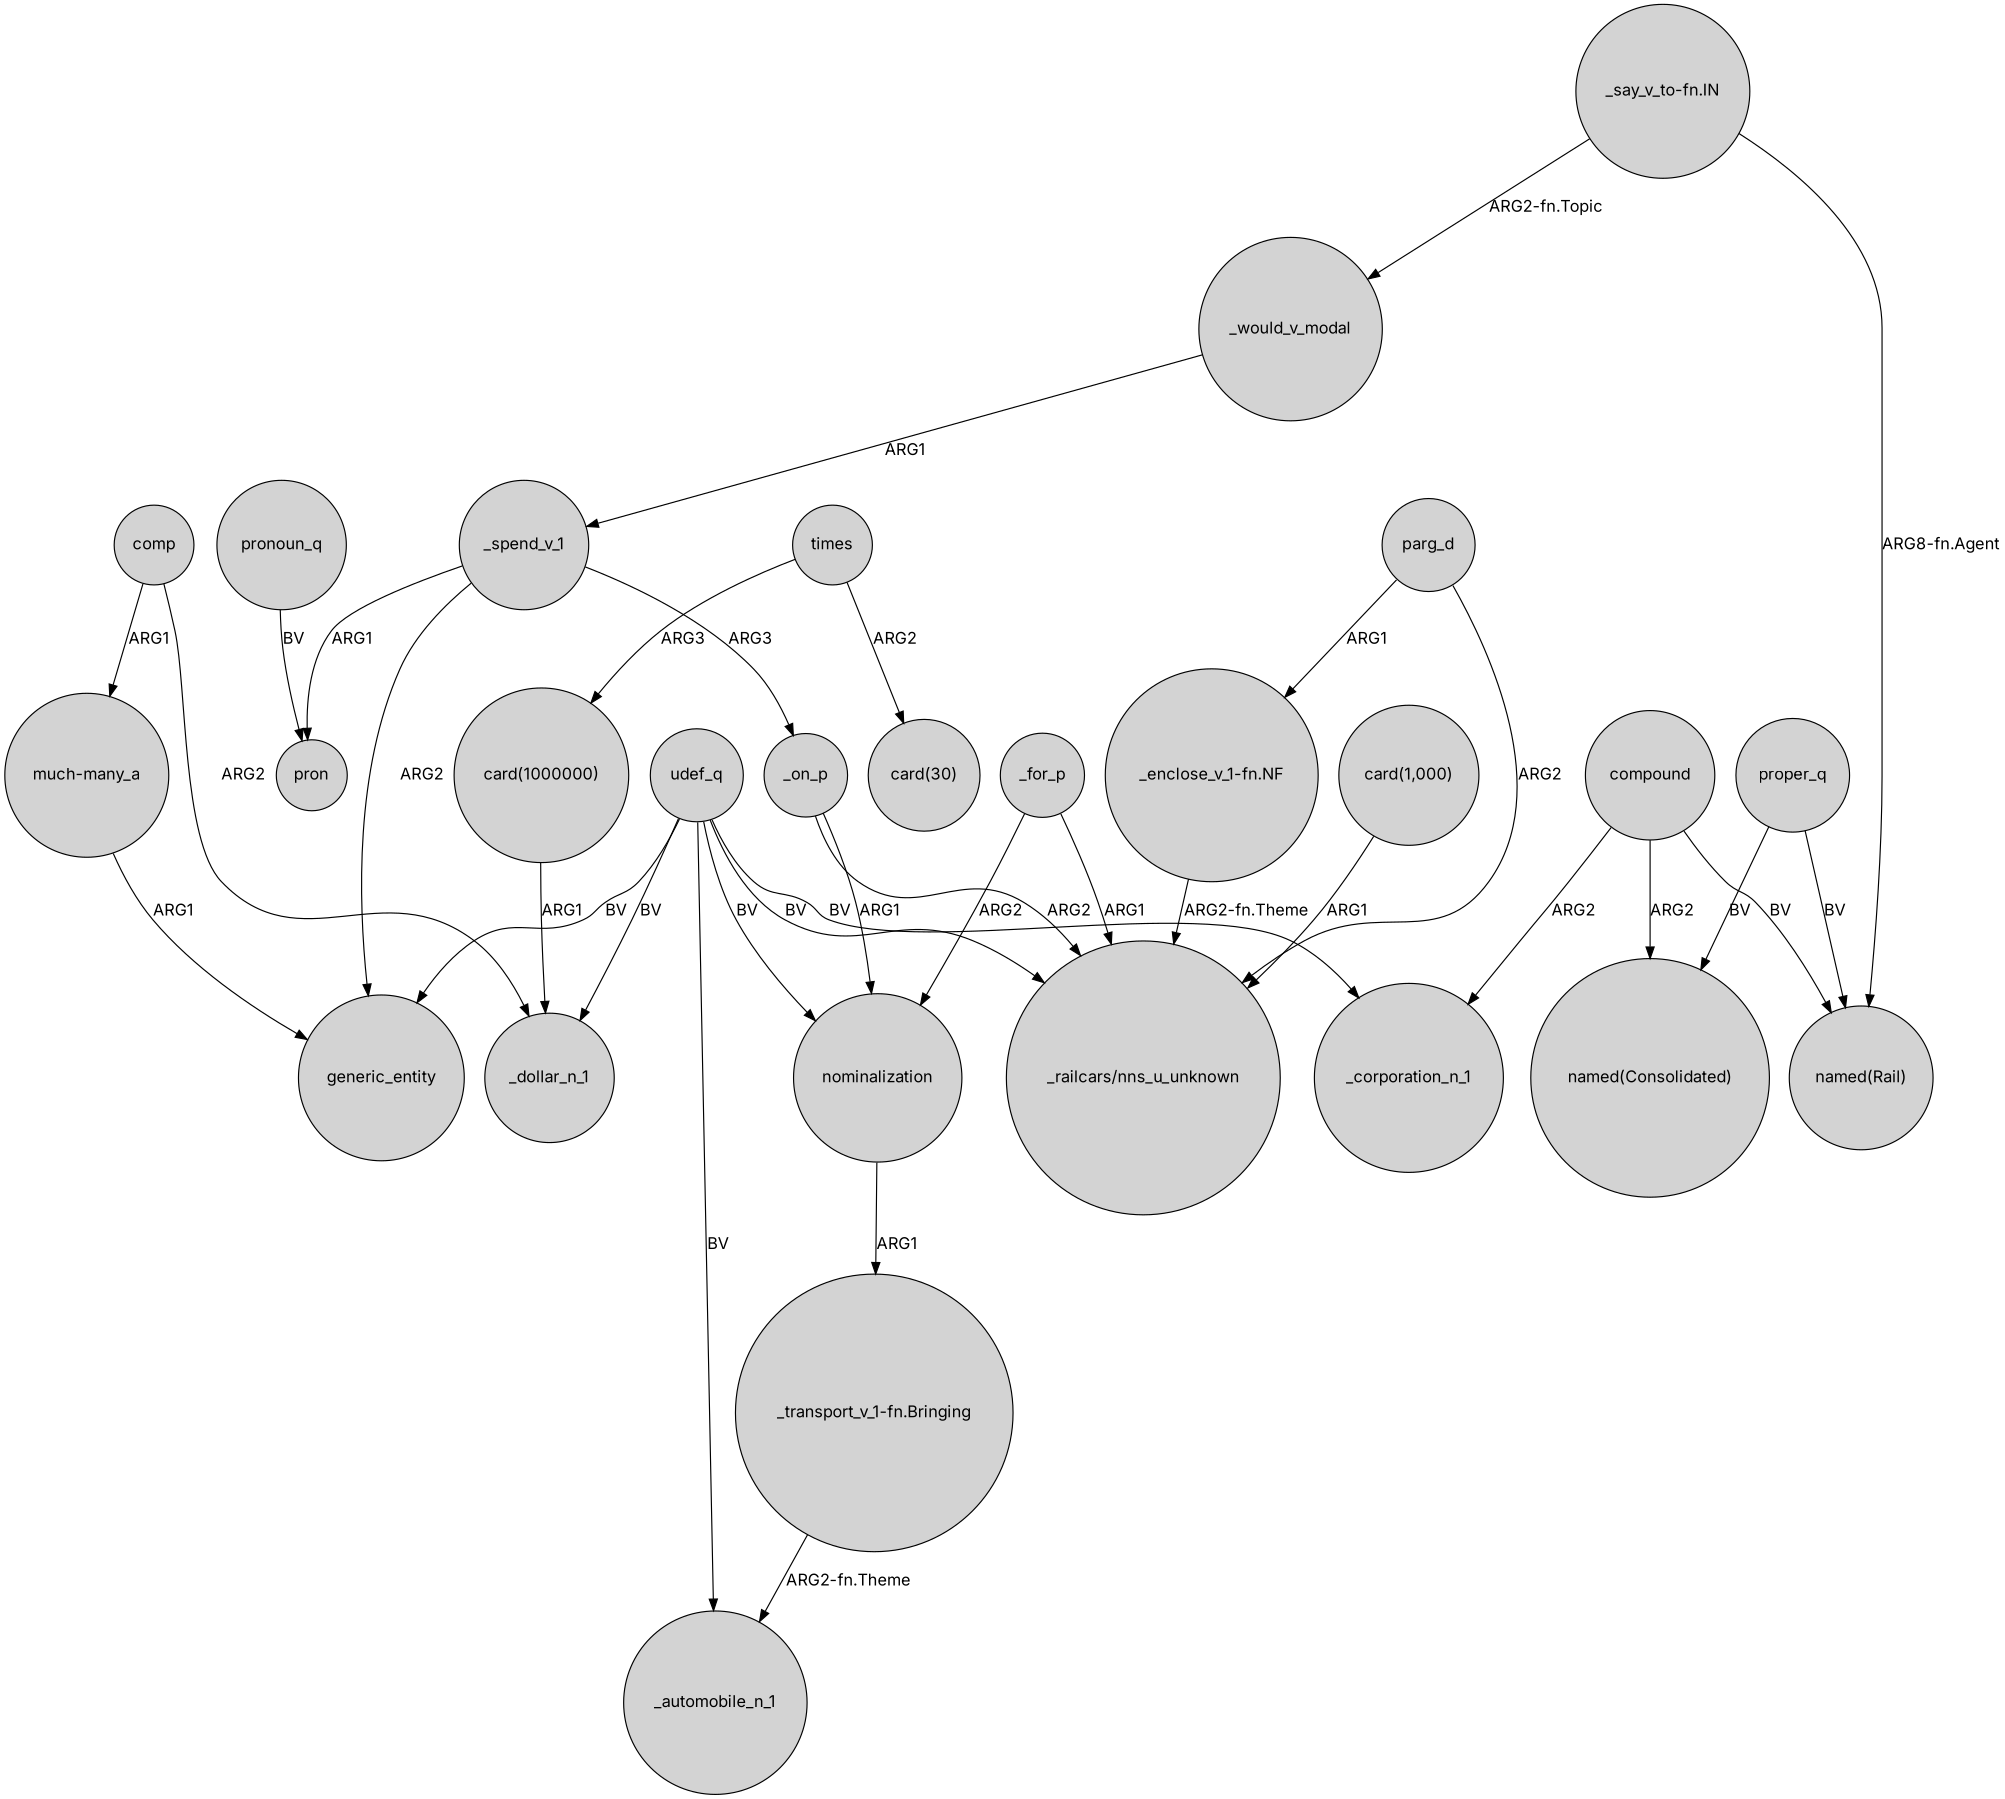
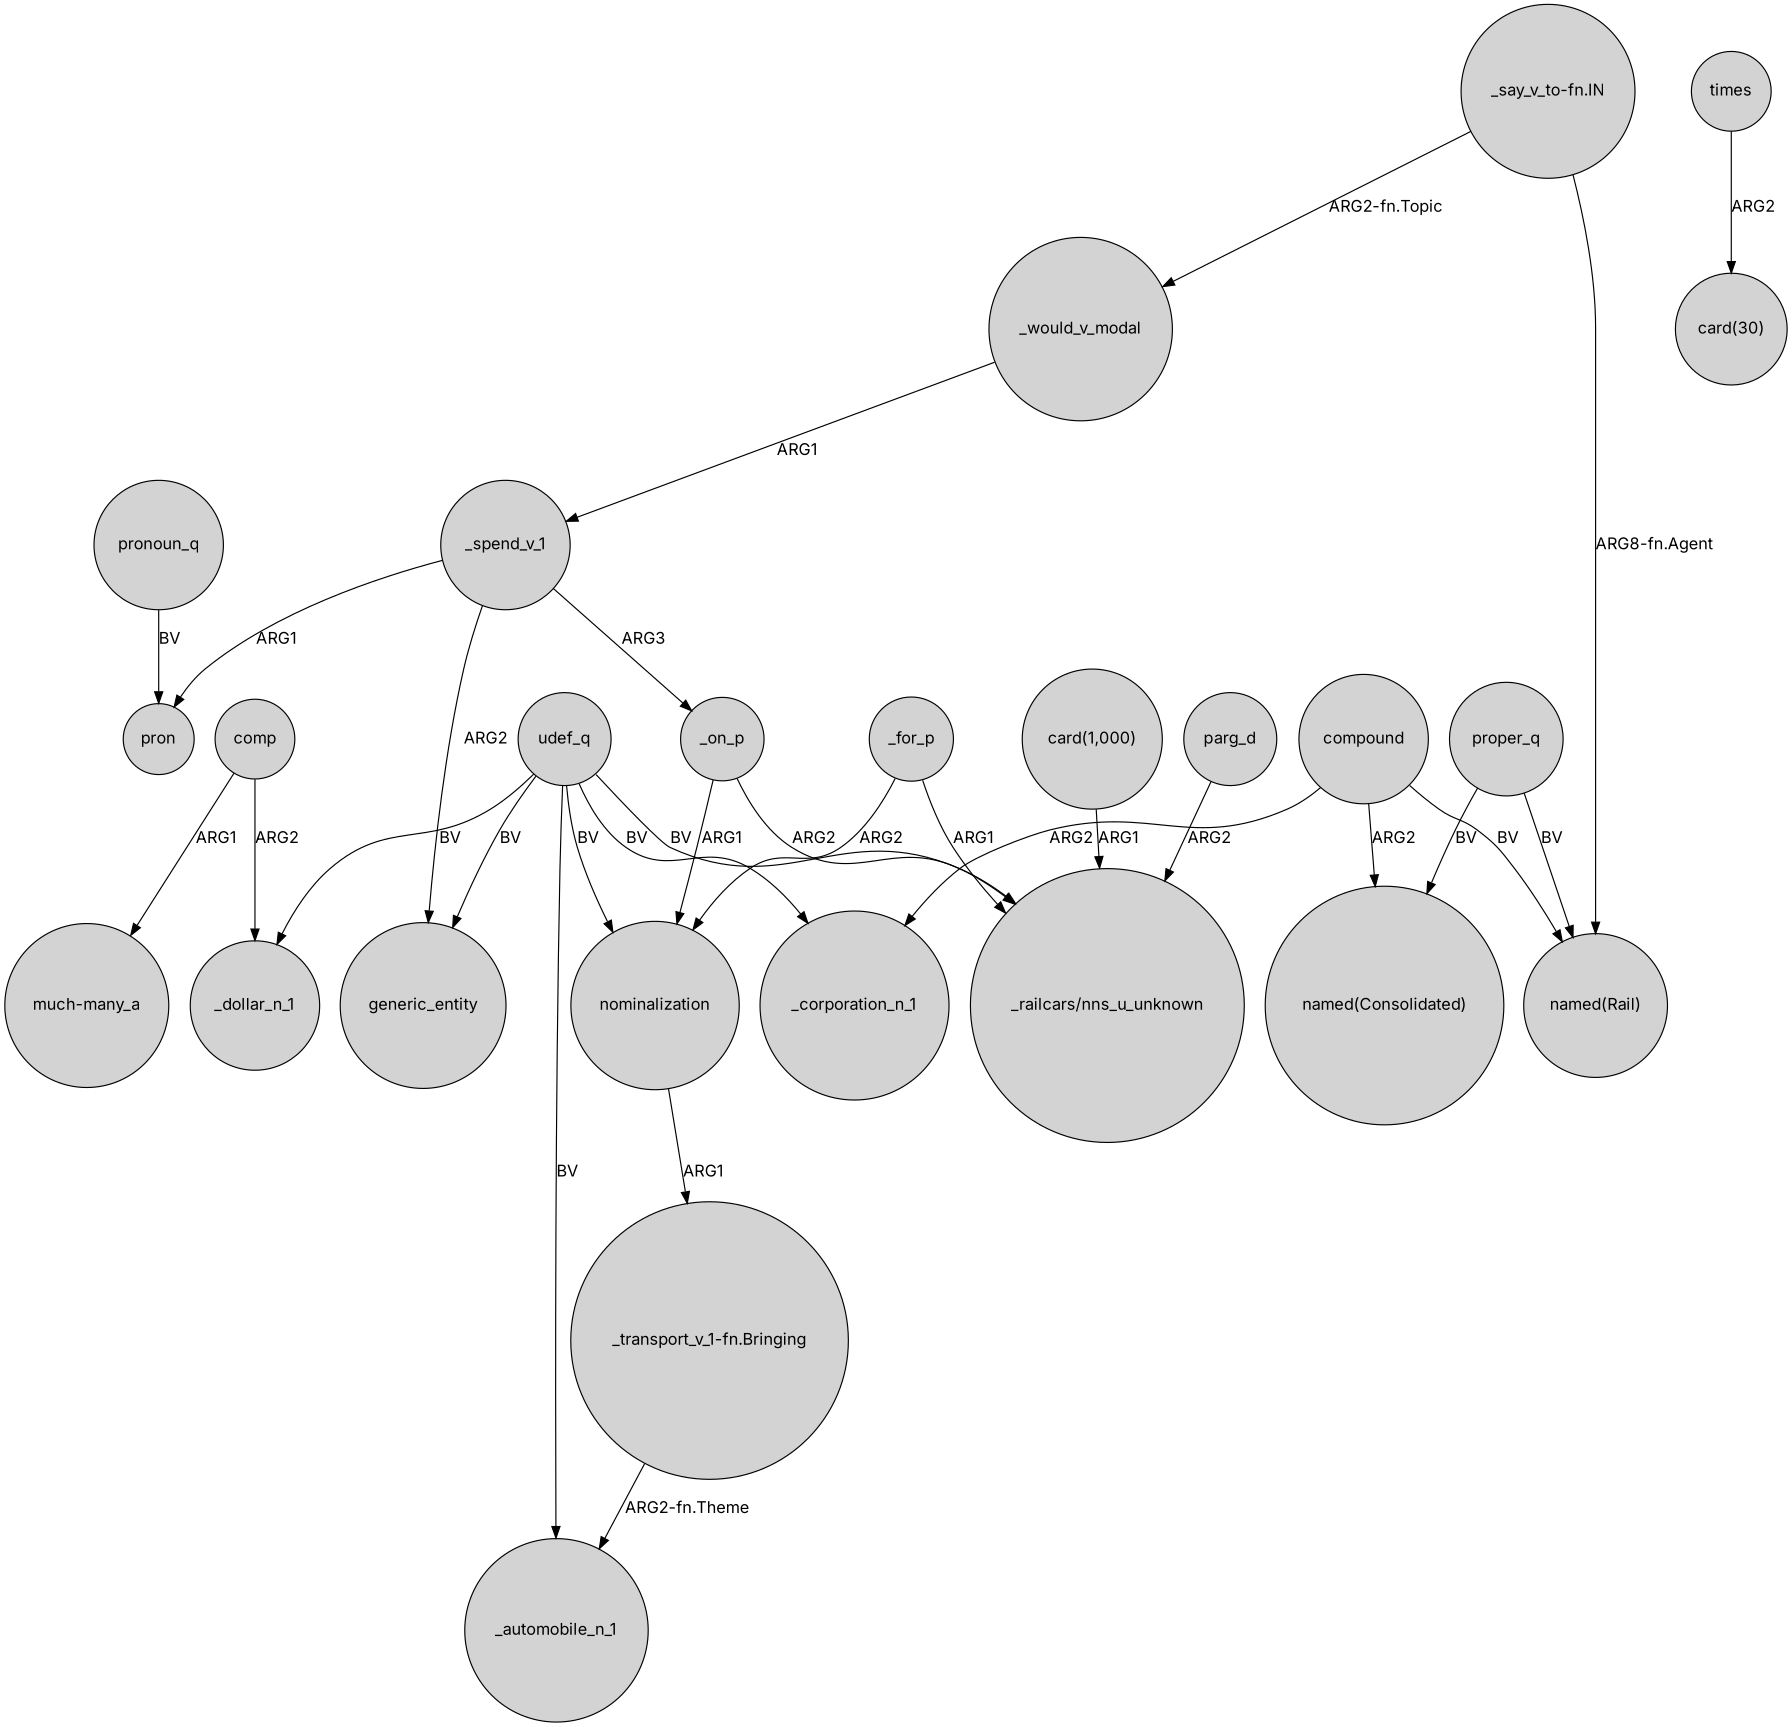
node "card(1000000)": removed
node "_enclose_v_1-fn.NF": removed
edge "much-many_a" -> "generic_entity": removed, label "ARG1"
